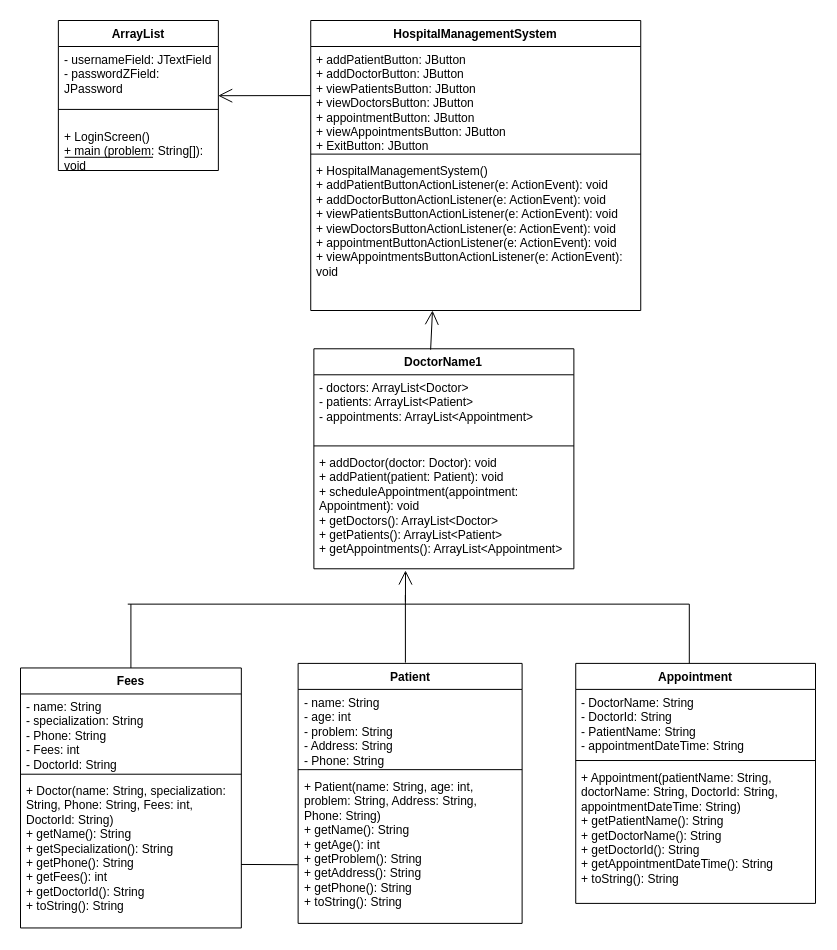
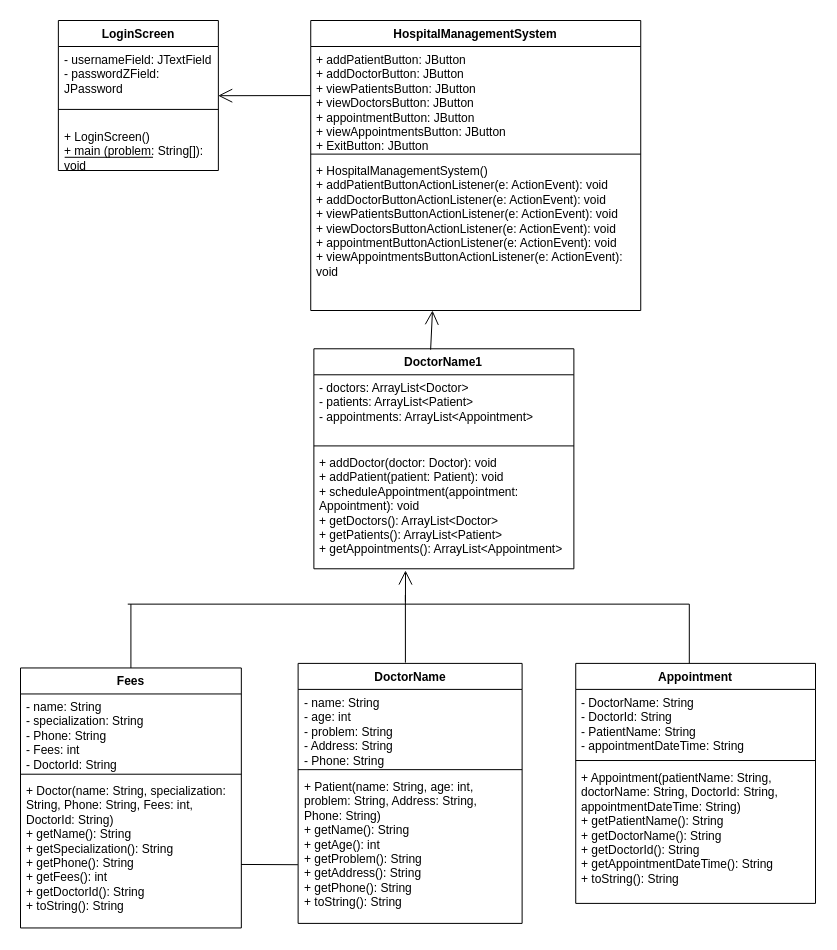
node "ArrayList": label "ArrayList" -> "LoginScreen"
node "Patient": label "Patient" -> "DoctorName"
